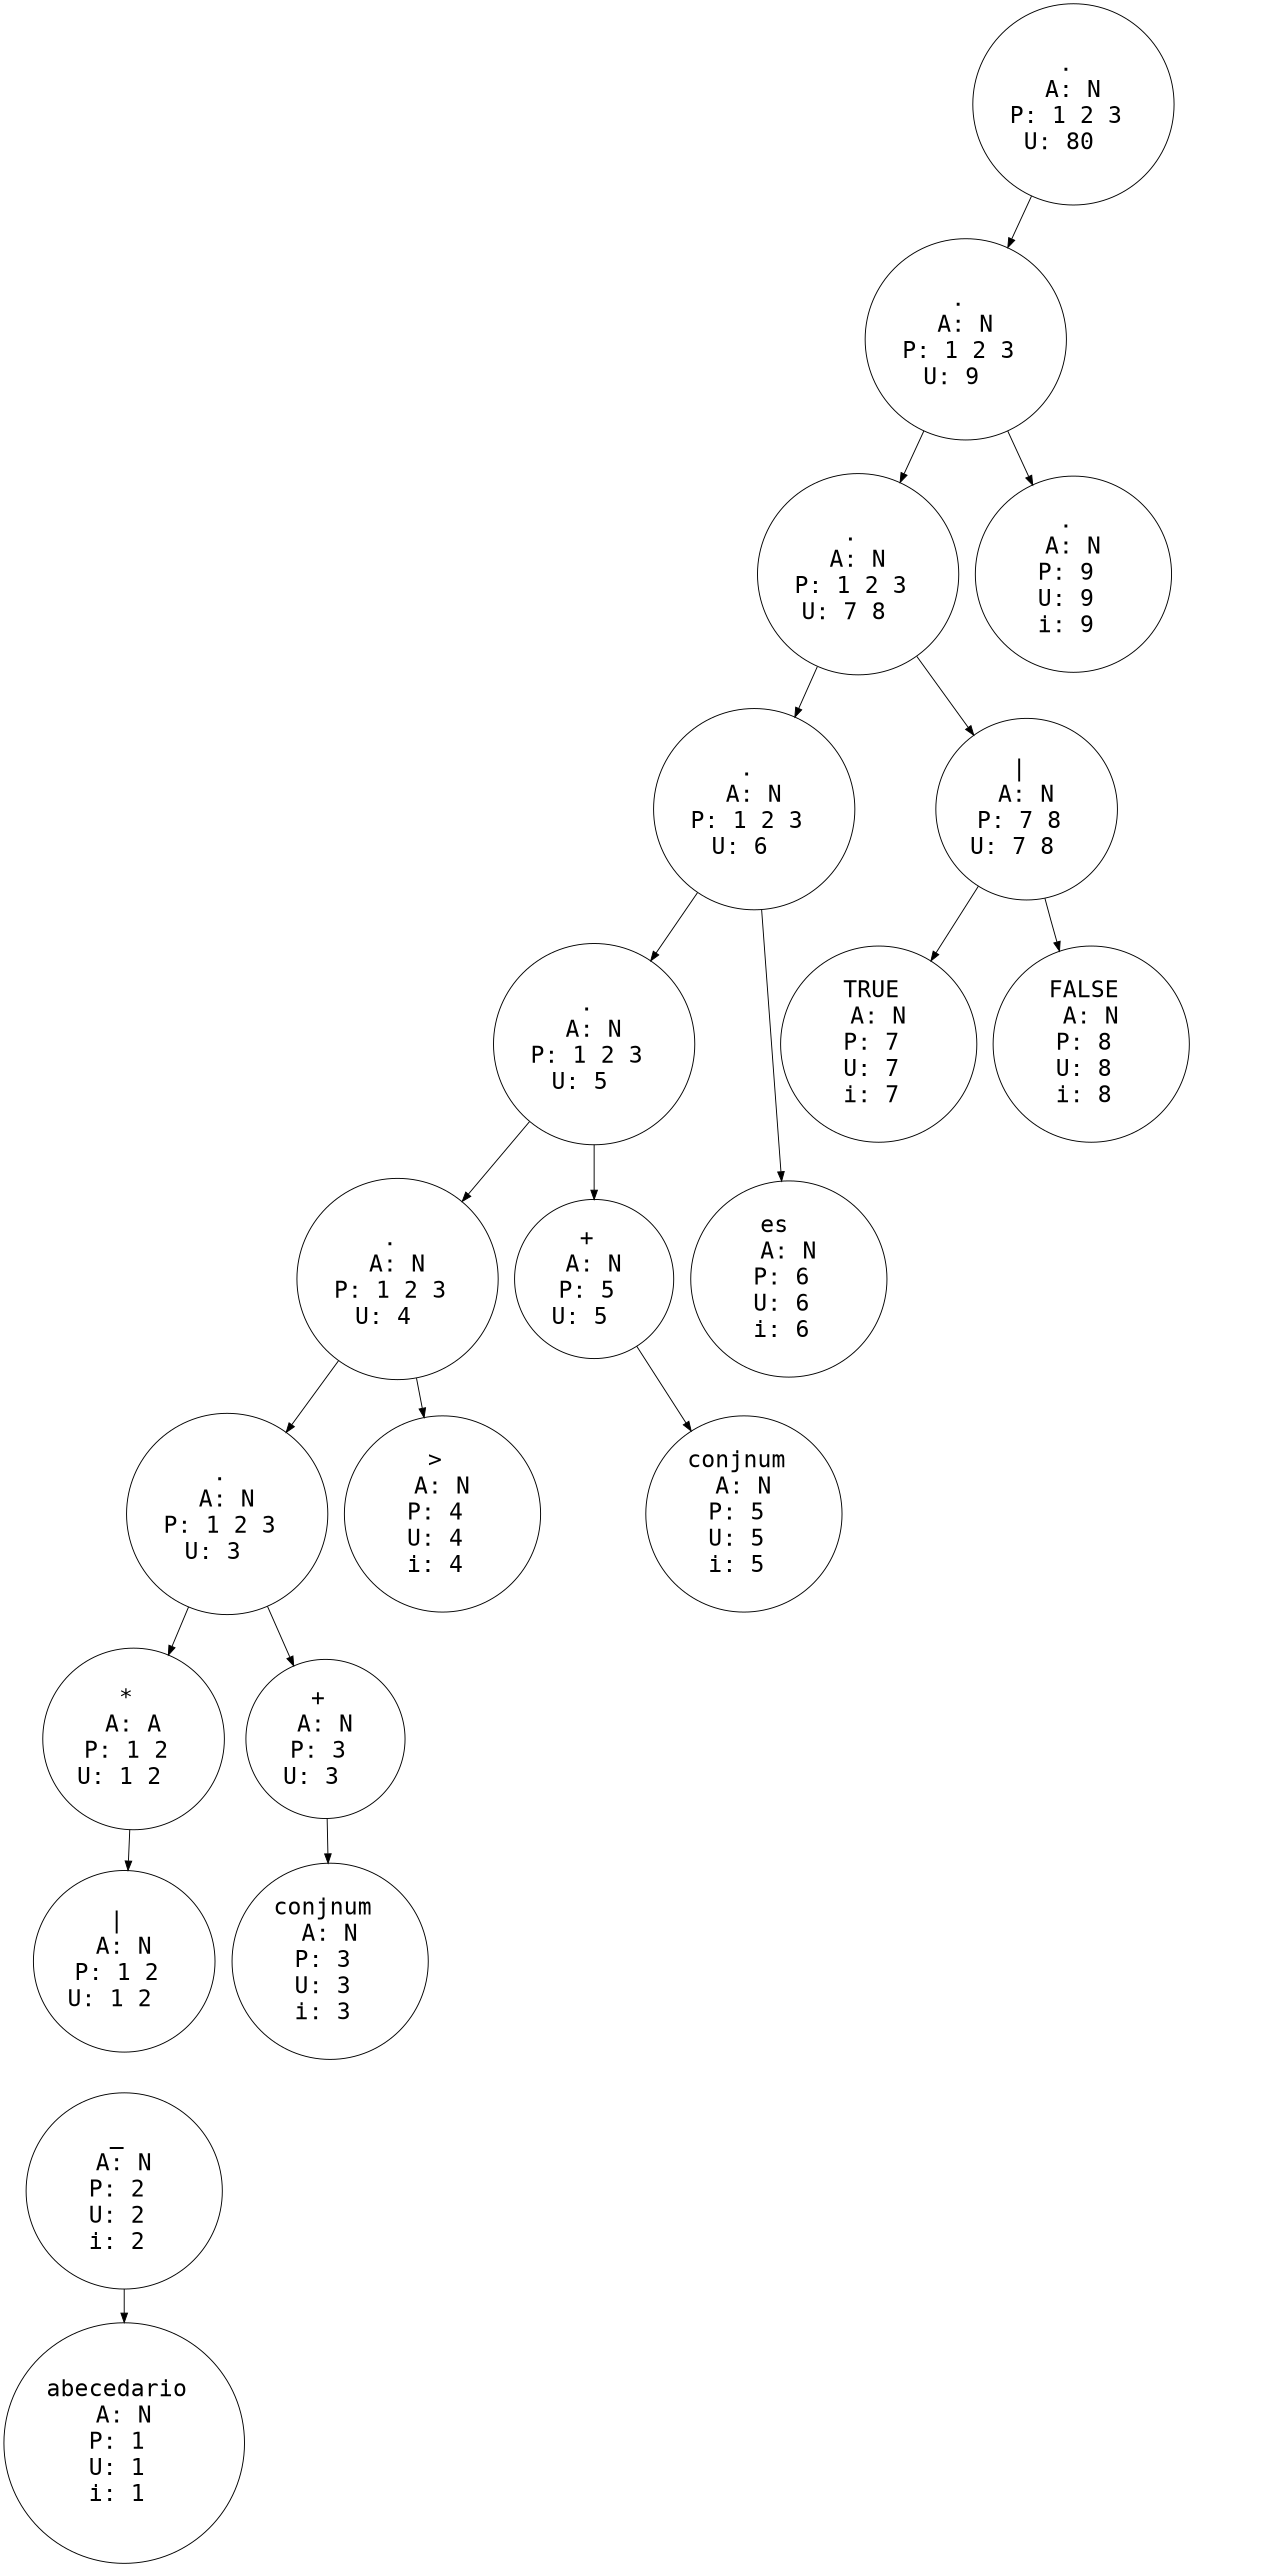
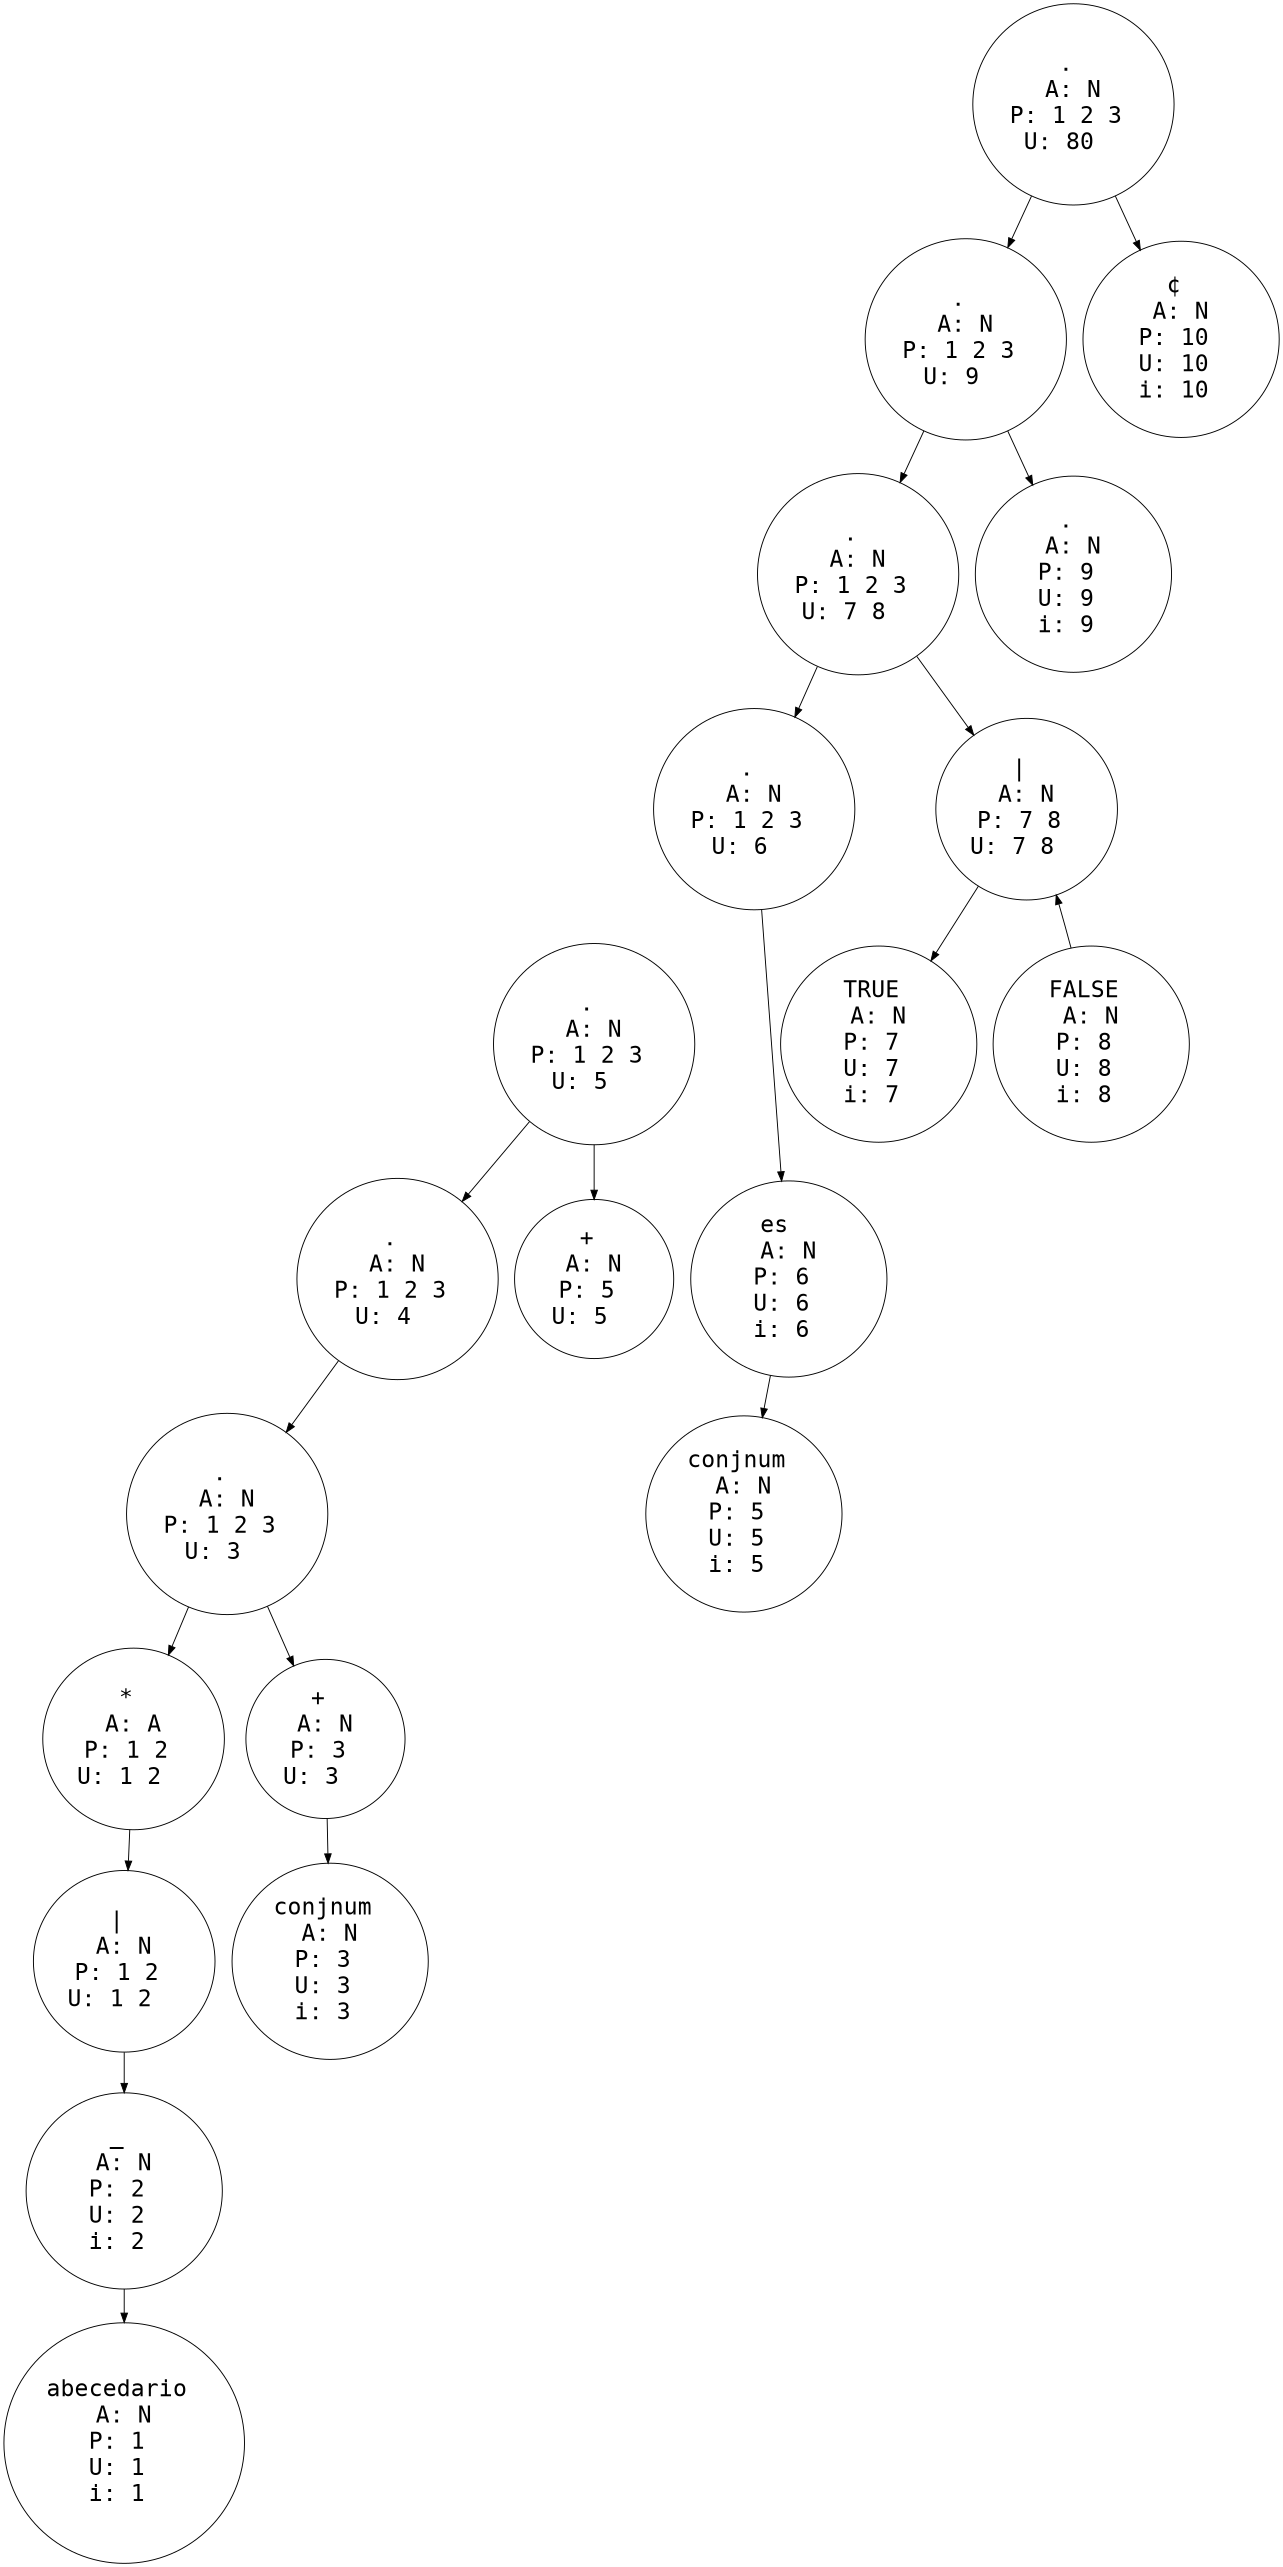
node "¢ A: N P: 10 U: 10 i: 10": added
edge "| A: N P: 7 8 U: 7 8" -> "FALSE A: N P: 8 U: 8 i: 8": reversed
edge ". A: N P: 1 2 3 U: 6" -> ". A: N P: 1 2 3 U: 5": removed
edge "+ A: N P: 5 U: 5" -> "conjnum A: N P: 5 U: 5 i: 5": now "es A: N P: 6 U: 6 i: 6" -> "conjnum A: N P: 5 U: 5 i: 5"
node "> A: N P: 4 U: 4 i: 4": removed
edge "| A: N P: 1 2 U: 1 2" -> "_ A: N P: 2 U: 2 i: 2": added
